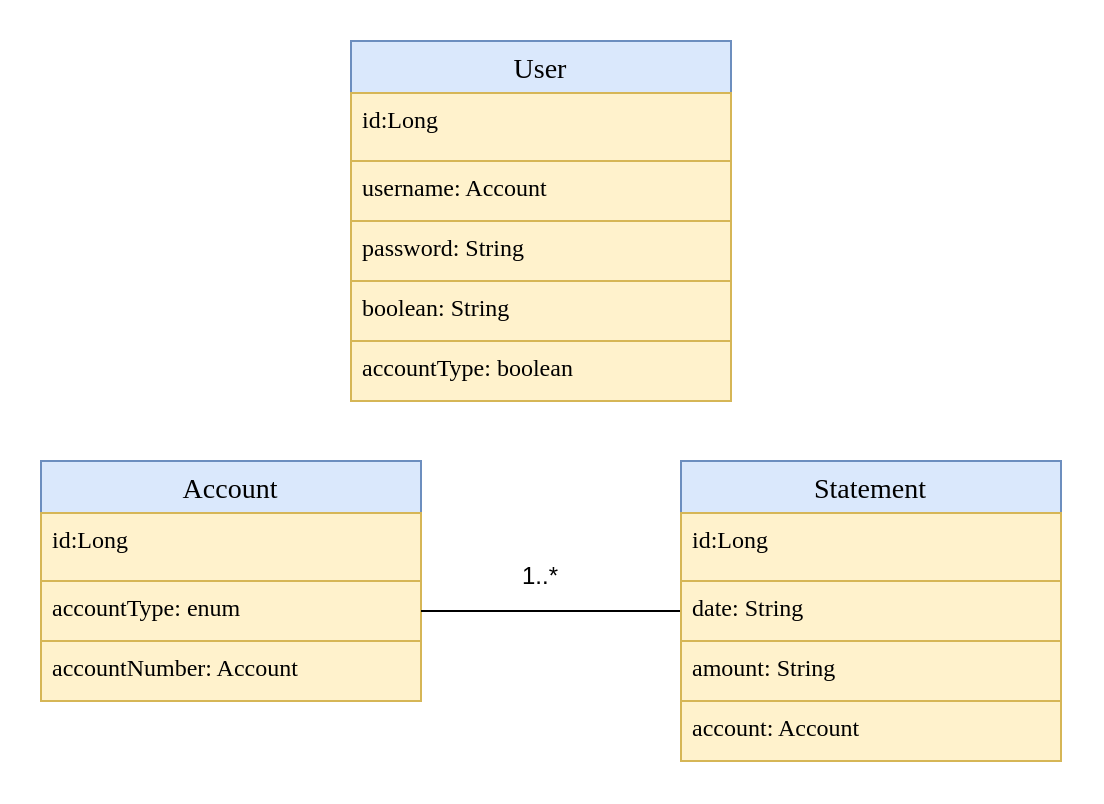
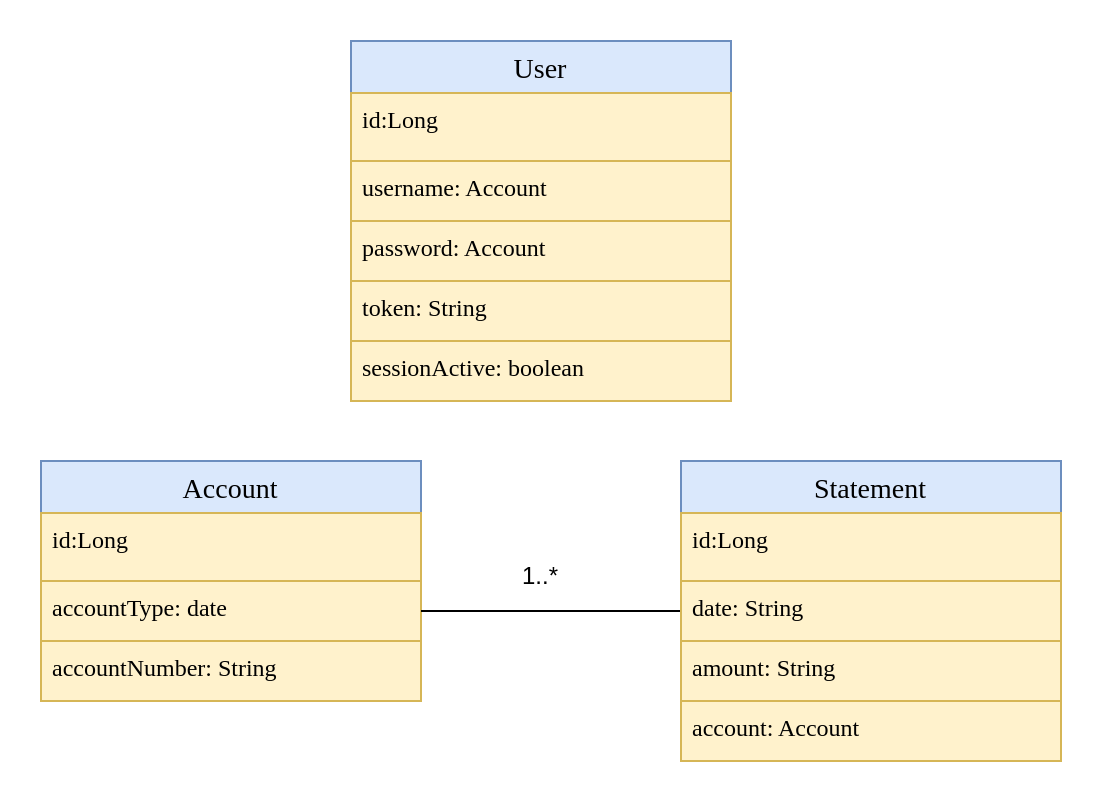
node "password: String": label "password: String" -> "password: Account"
node "boolean: String": label "boolean: String" -> "token: String"
node "accountType: boolean": label "accountType: boolean" -> "sessionActive: boolean"
node "accountType: enum": label "accountType: enum" -> "accountType: date"
node "accountNumber: Account": label "accountNumber: Account" -> "accountNumber: String"
